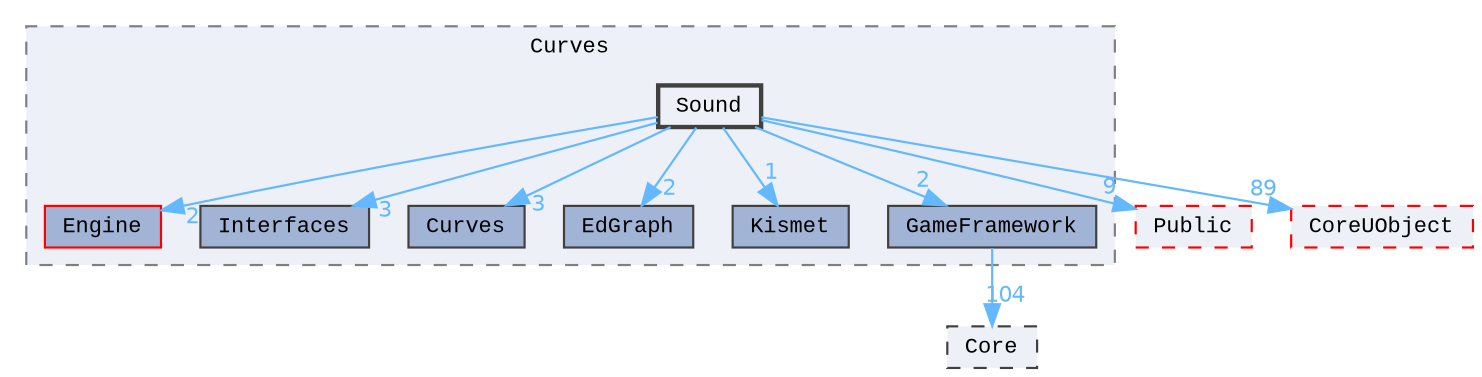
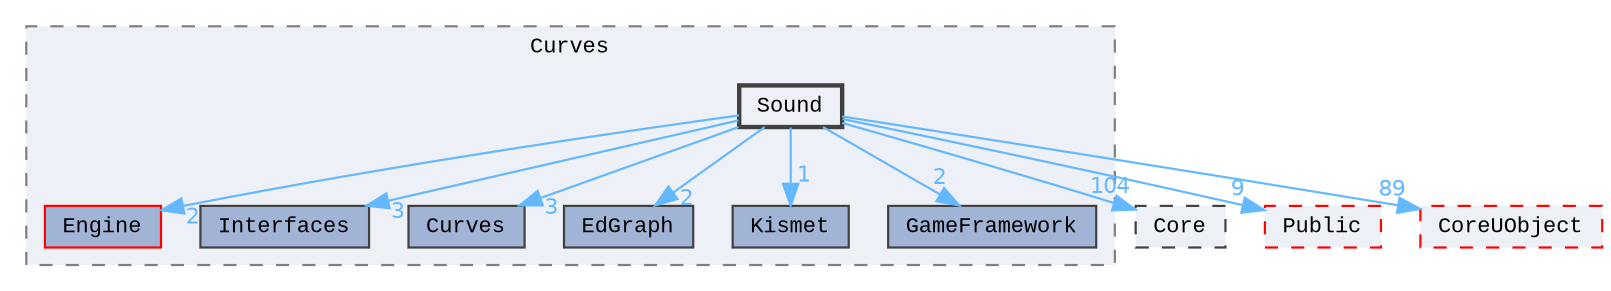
edge "GameFramework" -> "Core": now "Sound" -> "Core"
